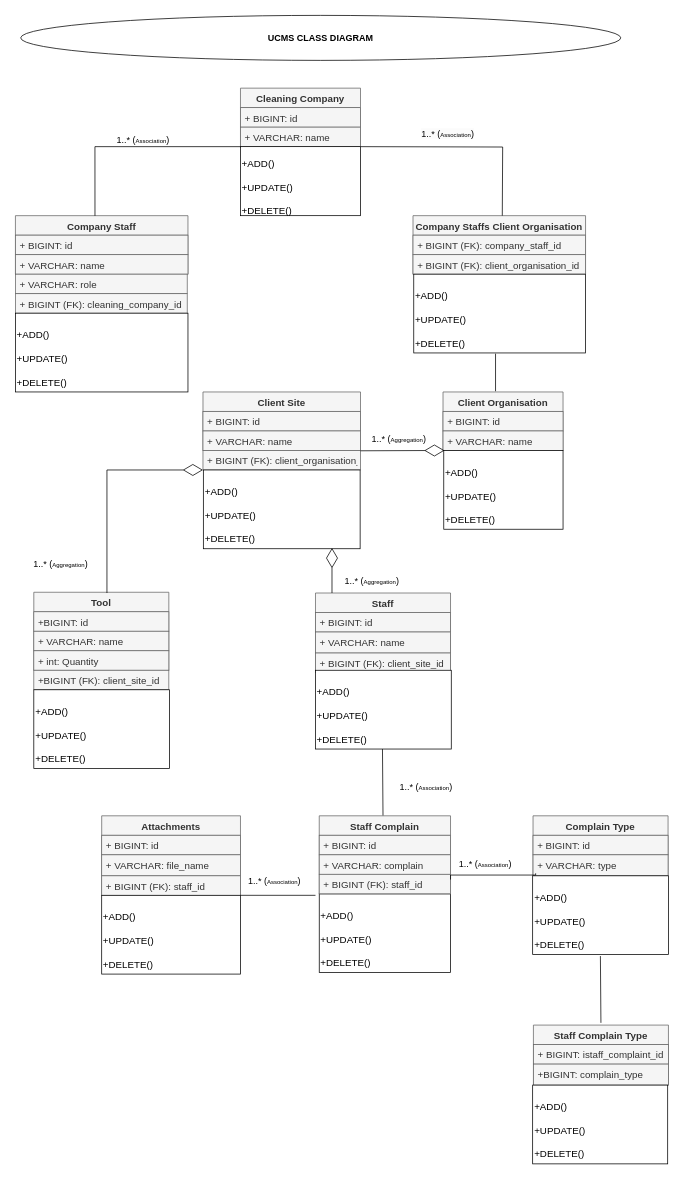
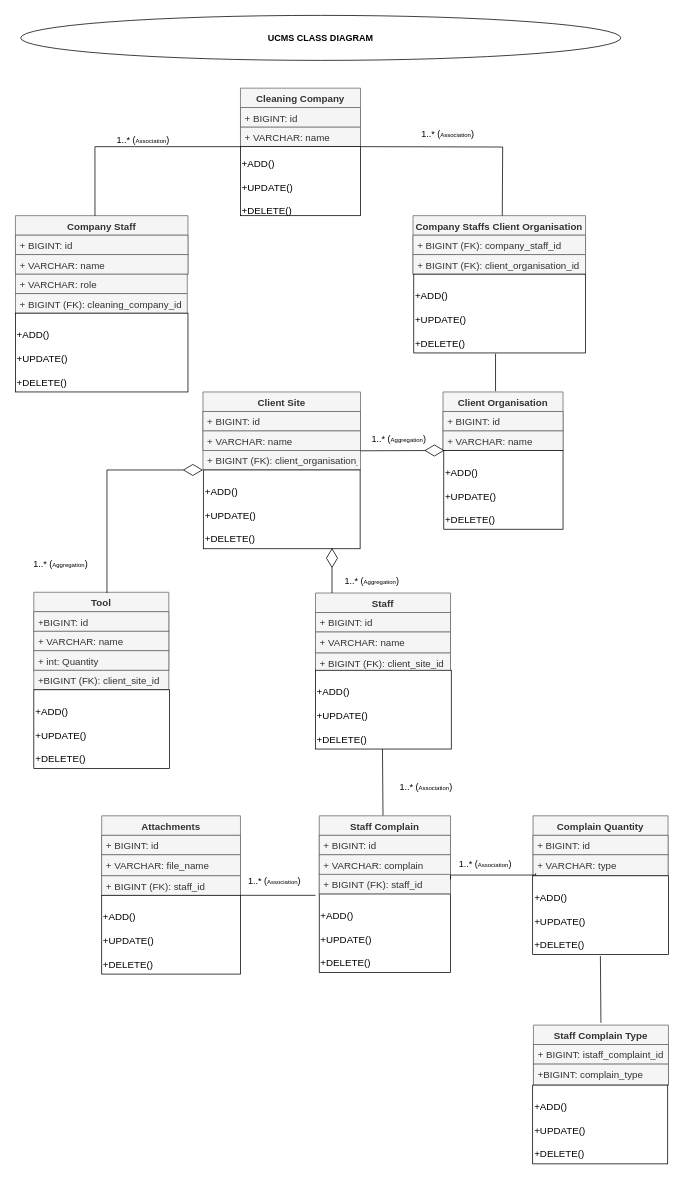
node "Complain Type": label "Complain Type" -> "Complain Quantity"
